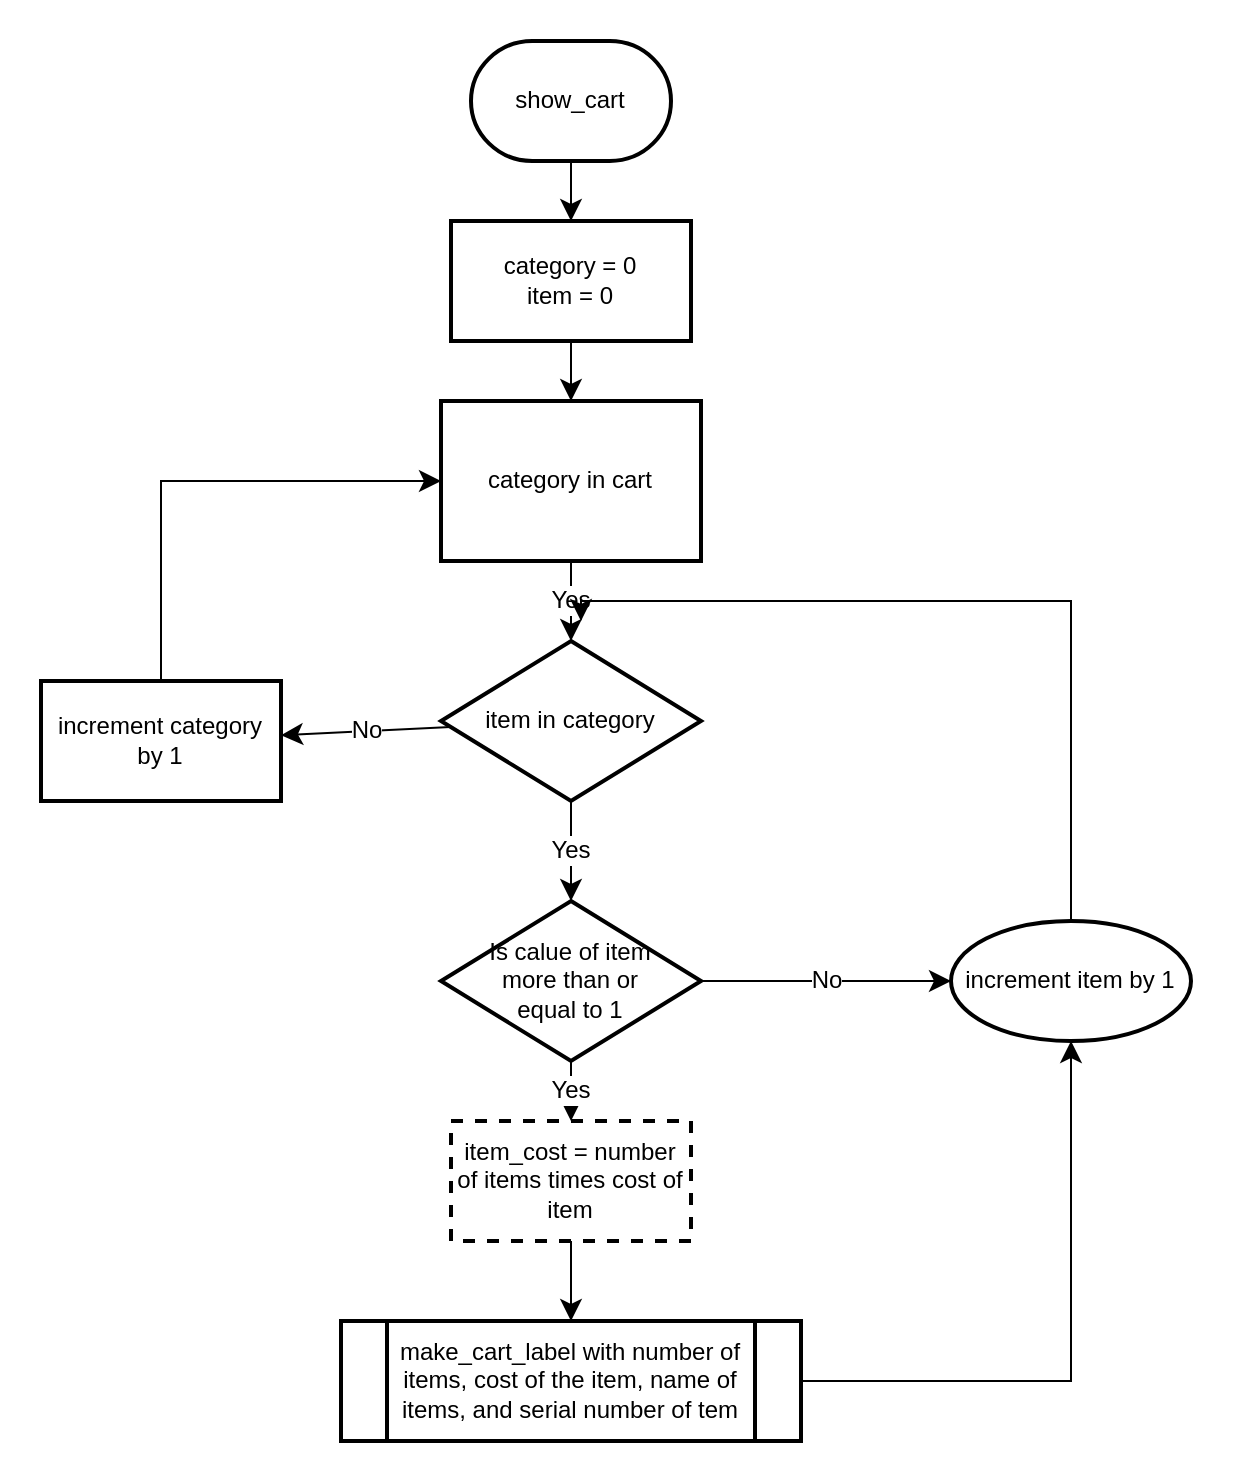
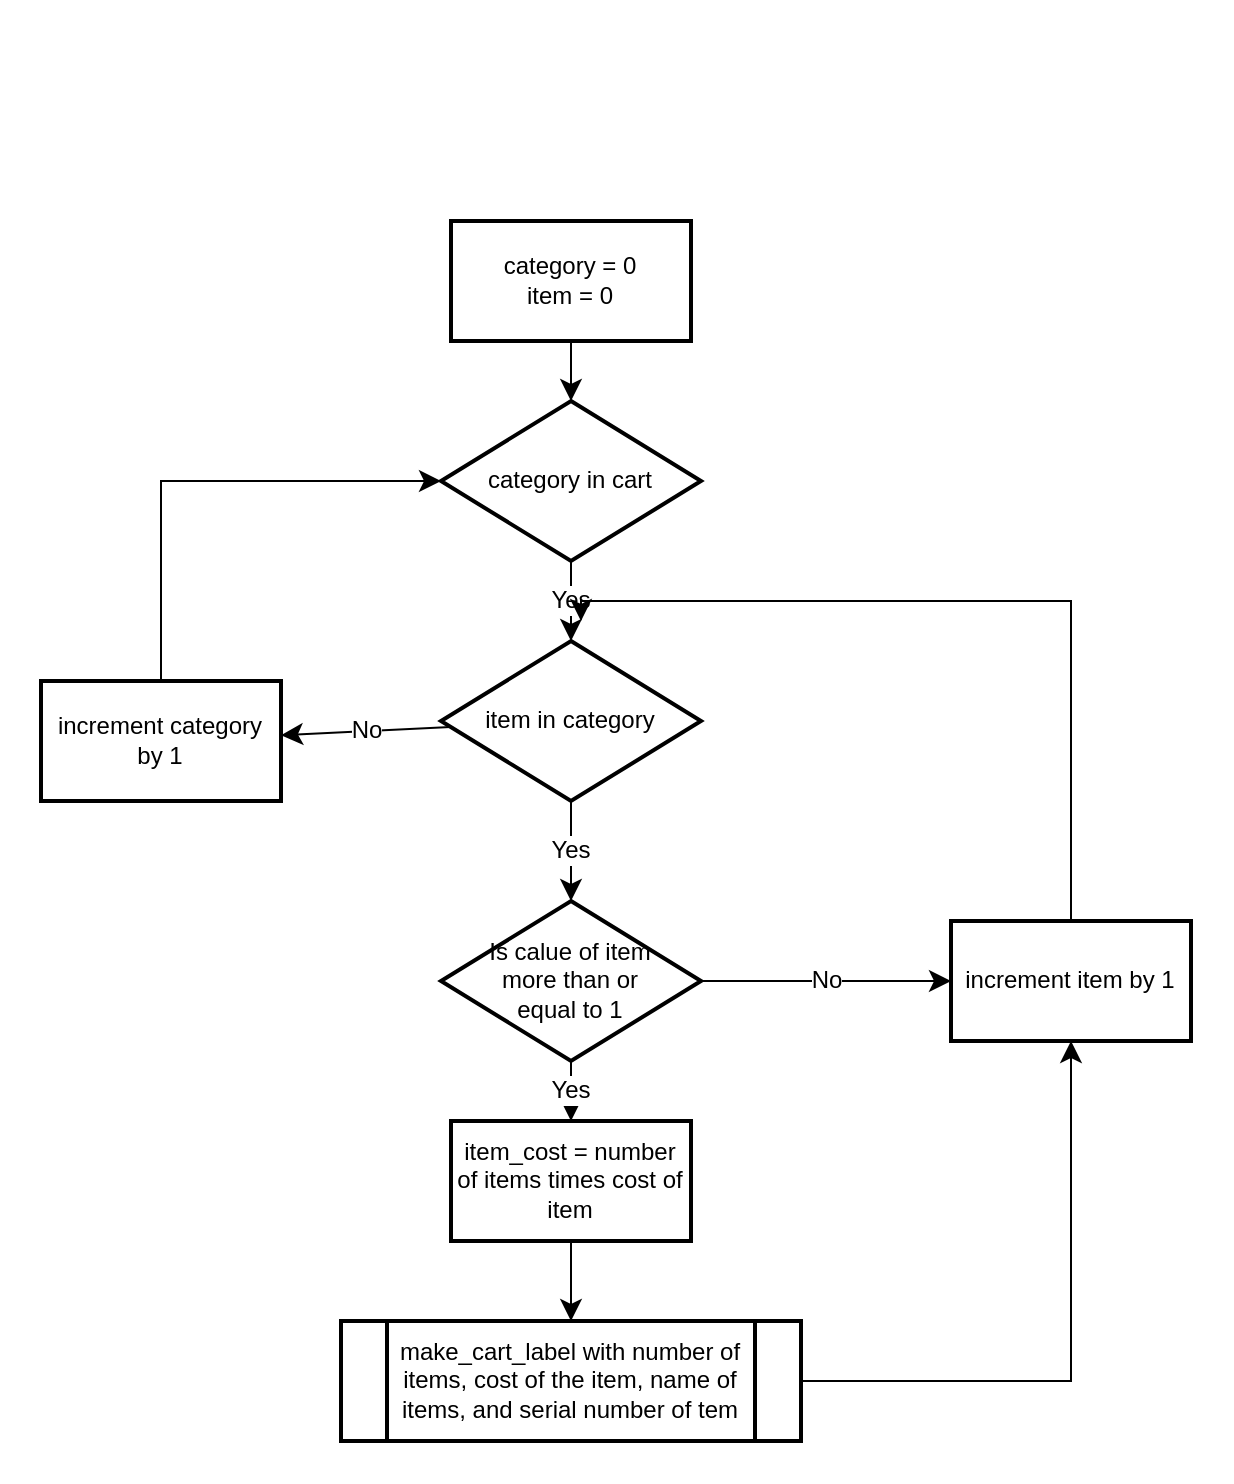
node "show_cart": removed
edge "show_cart" -> "category = 0 item = 0": removed
node "category in cart": shape rectangle -> diamond
node "increment item by 1": shape ellipse -> rectangle
node "item_cost = number of items times cost of item": style dashed -> solid
